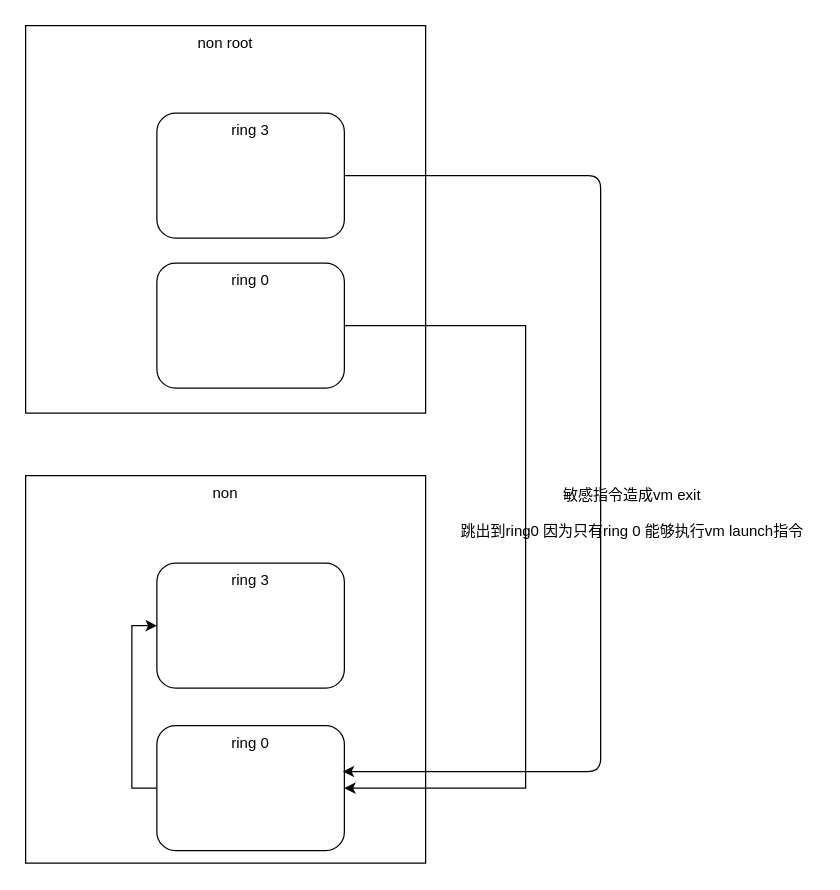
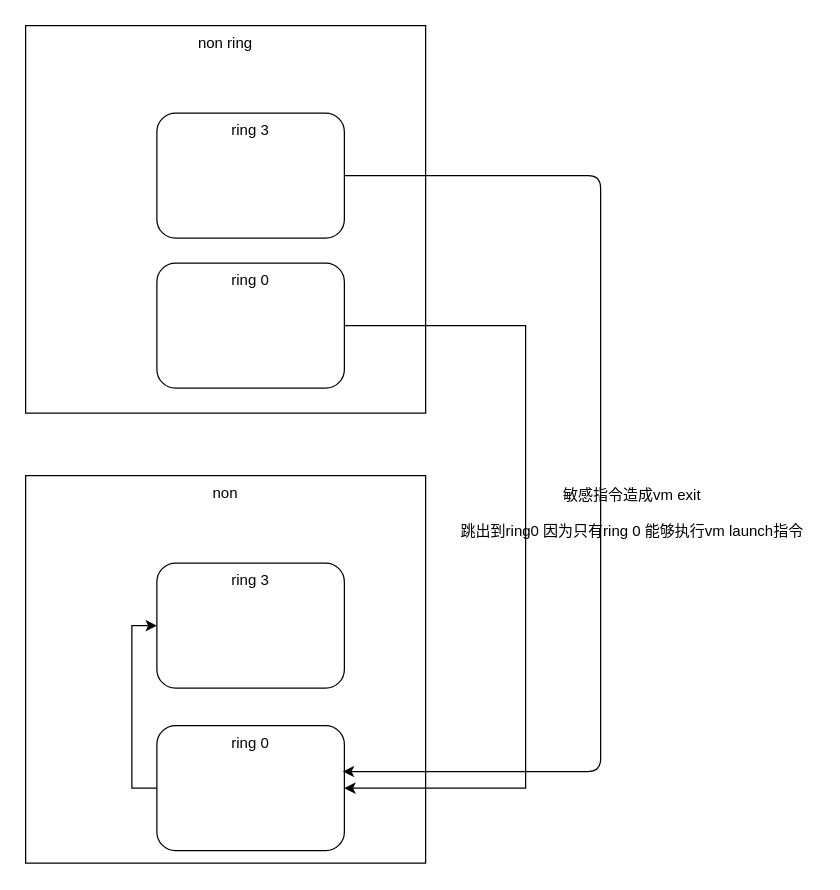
node "non root": label "non root" -> "non ring"
